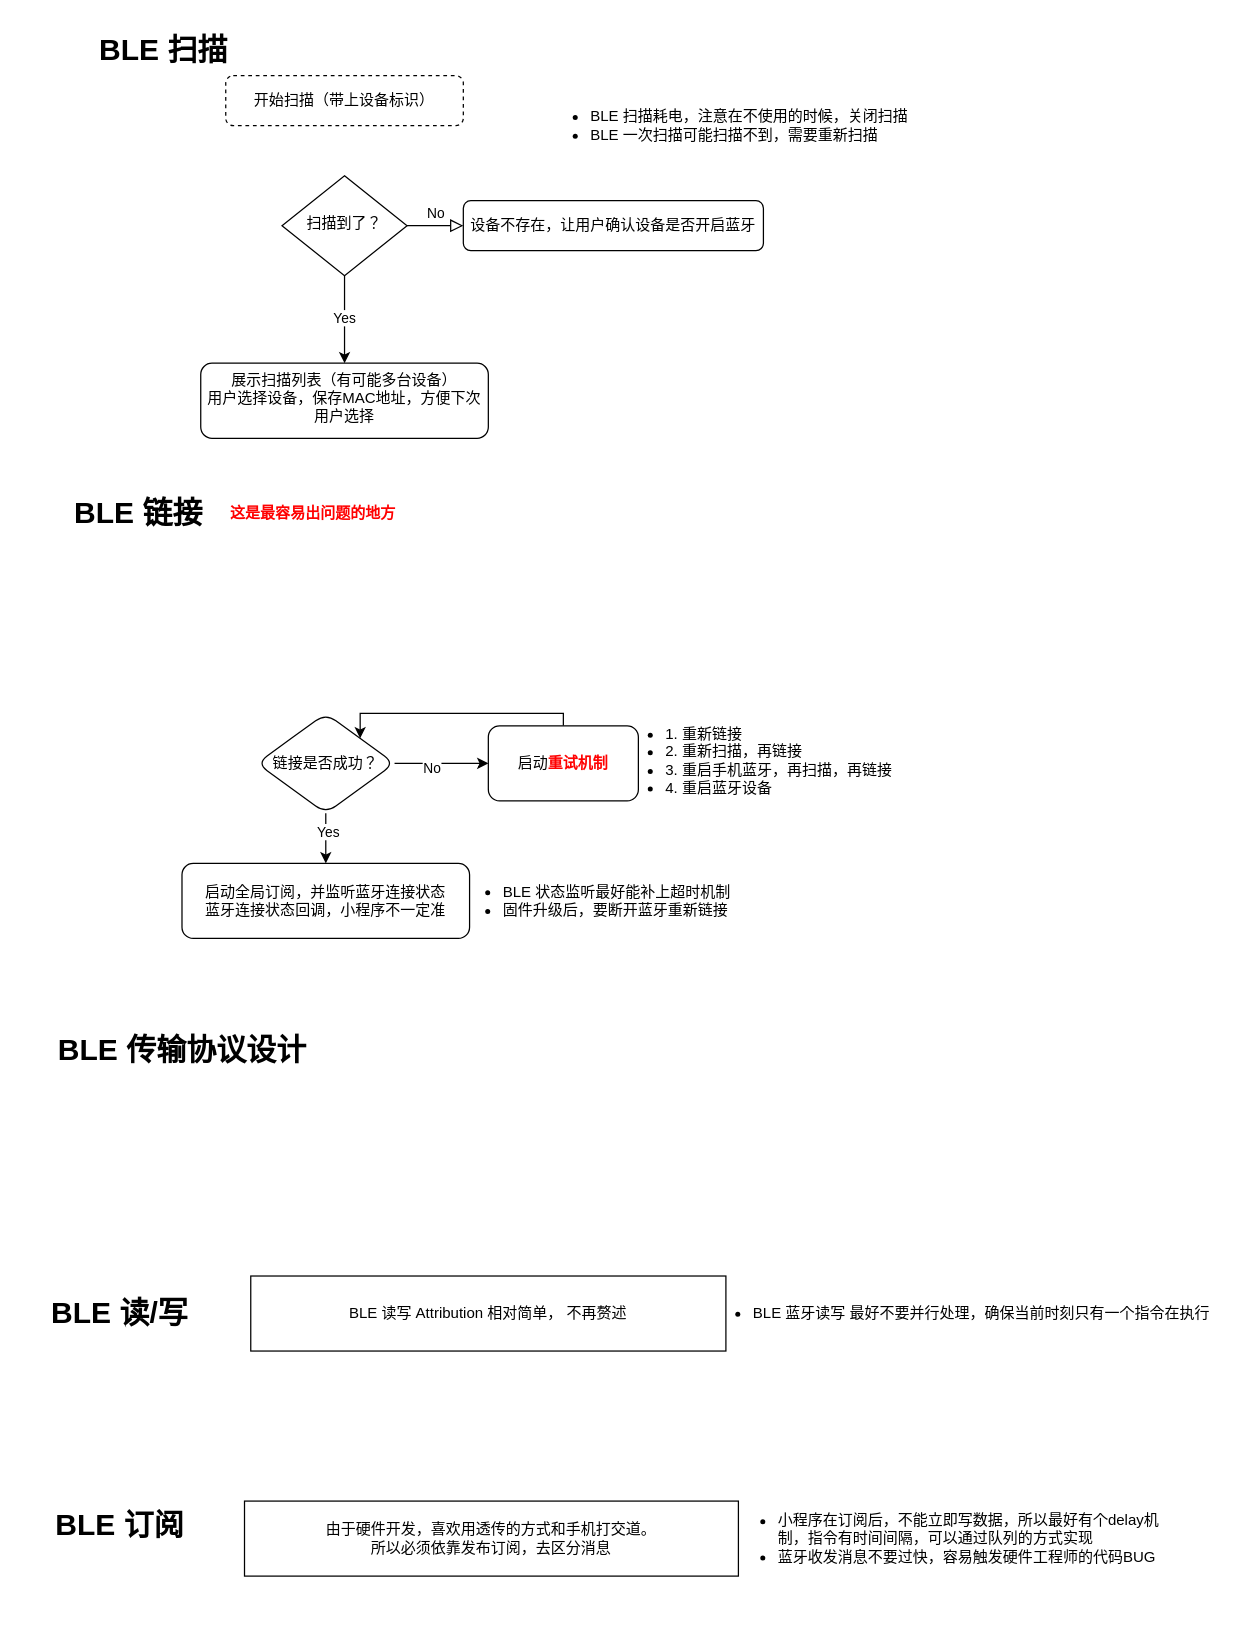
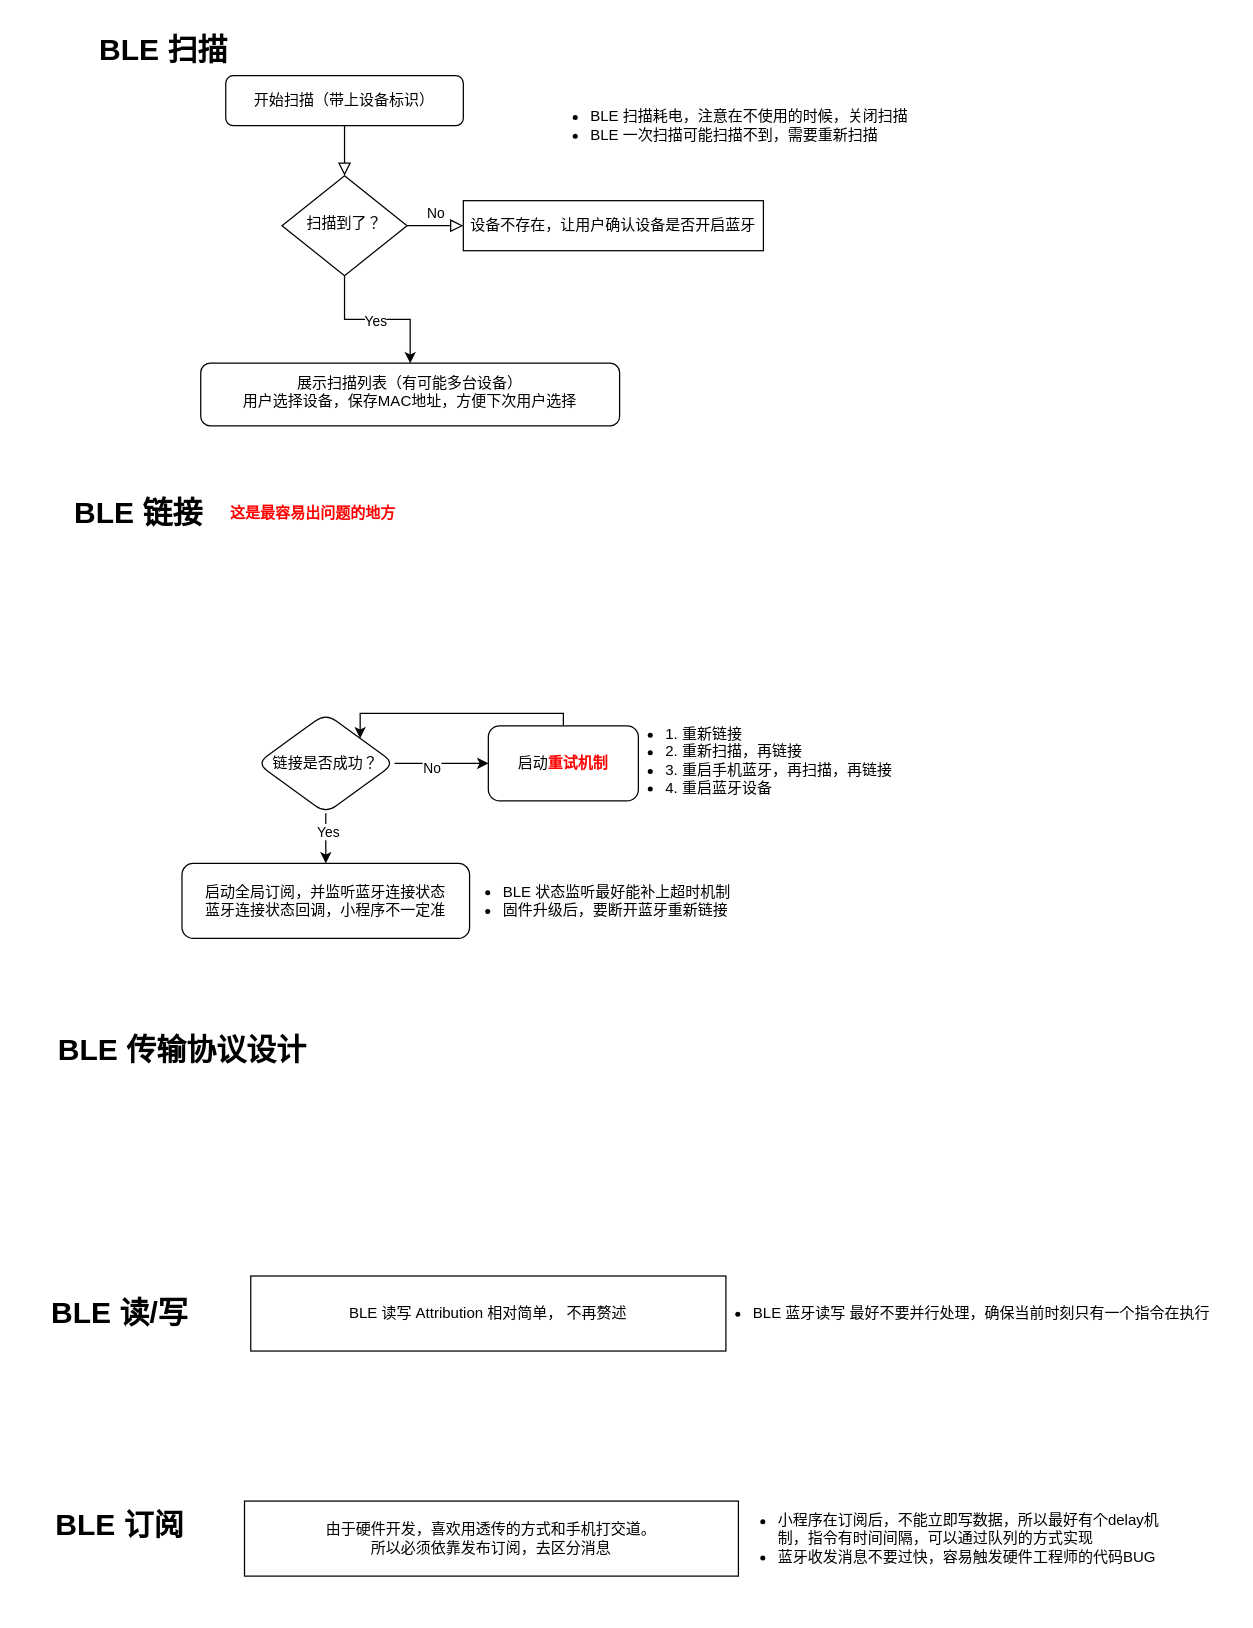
node "开始扫描（带上设备标识）": style dashed -> solid
edge "开始扫描（带上设备标识）" -> "扫描到了？": added
node "设备不存在，让用户确认设备是否开启蓝牙": shape rounded rectangle -> rectangle
node "展示扫描列表（有可能多台设备） 用户选择设备，保存MAC地址，方便下次用户选择": size 288x75 -> 419x63
